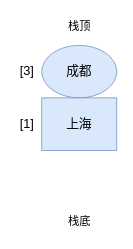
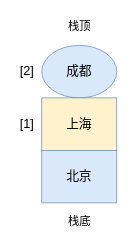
node "[3]": label "[3]" -> "[2]"
node "上海": fillcolor #dae8fc -> #fff2cc
node "北京": added
